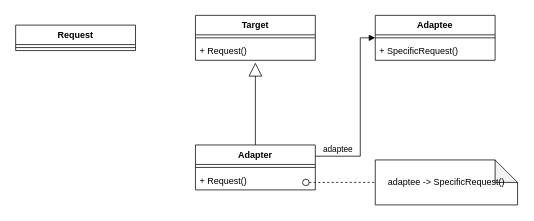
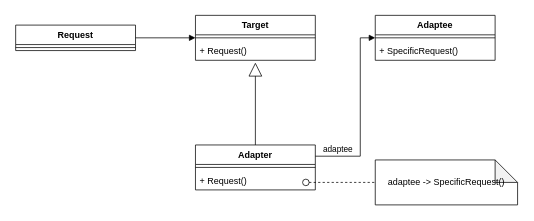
edge "Request" -> "Target": added
